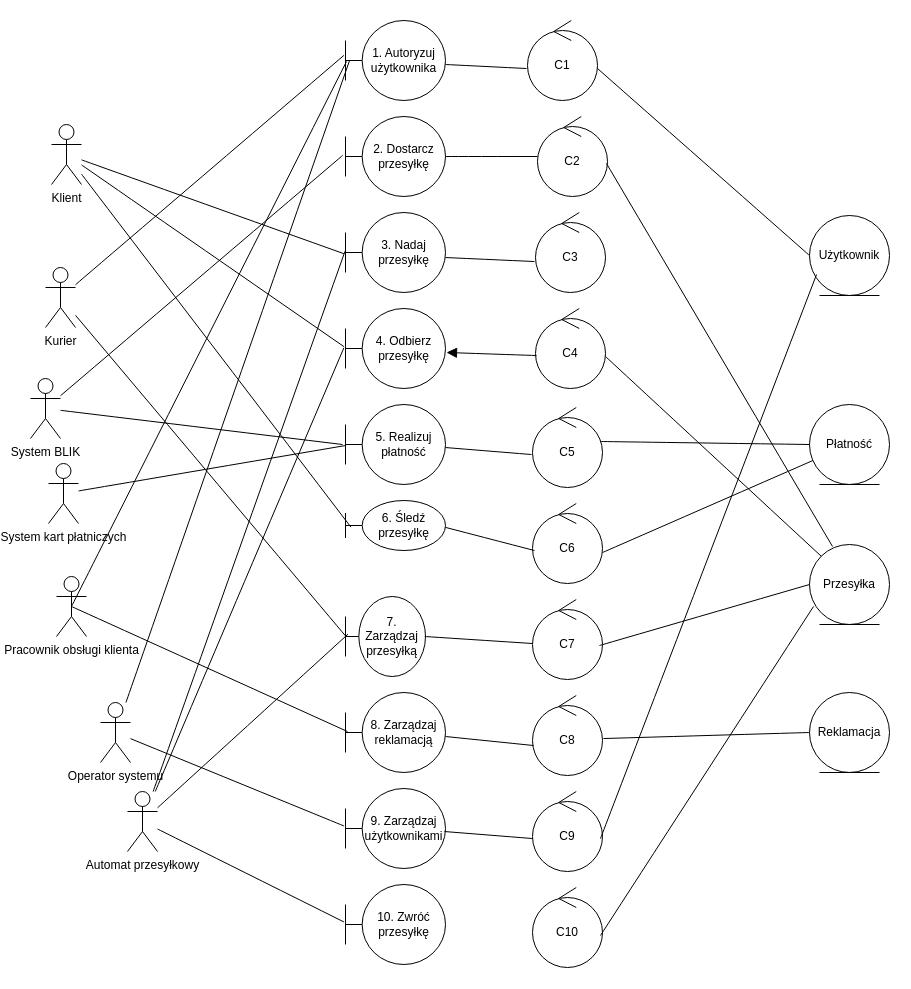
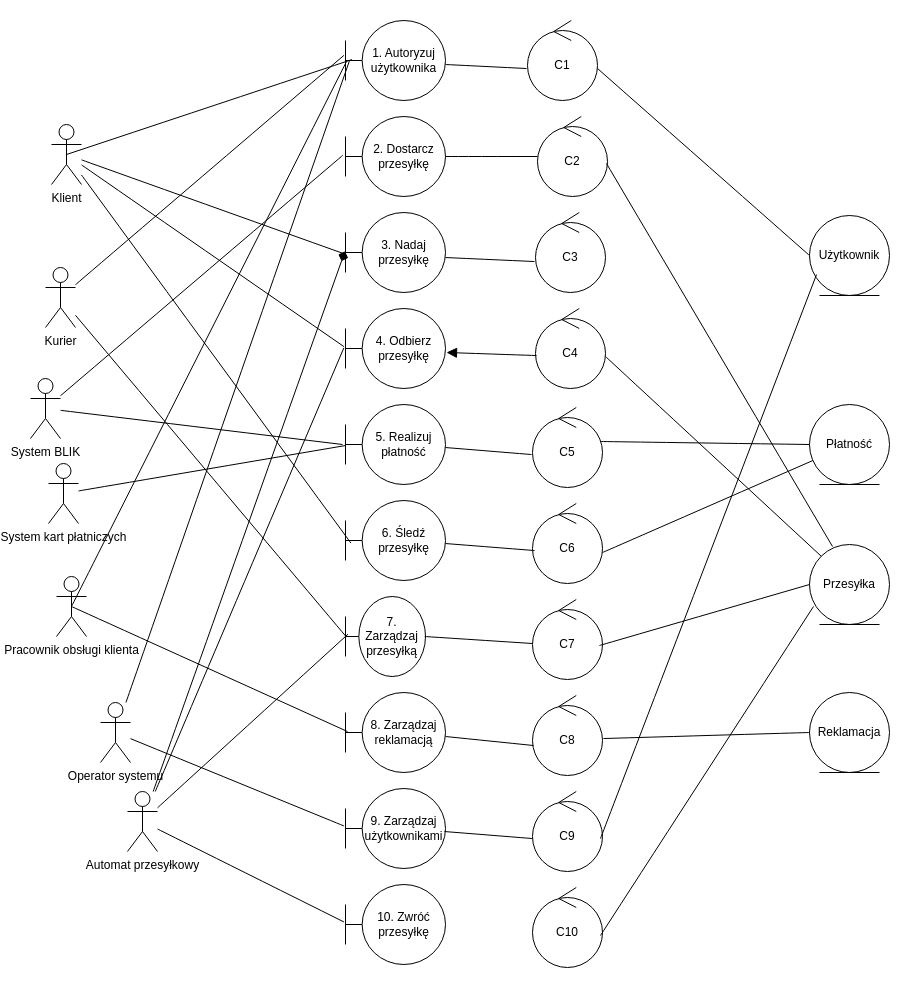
edge "1. Autoryzuj użytkownika" -- "Klient": added
edge "3. Nadaj przesyłkę" -- "Automat przesyłkowy": arrowhead none -> diamond
node "6. Śledź przesyłkę": size 100x50 -> 100x80
